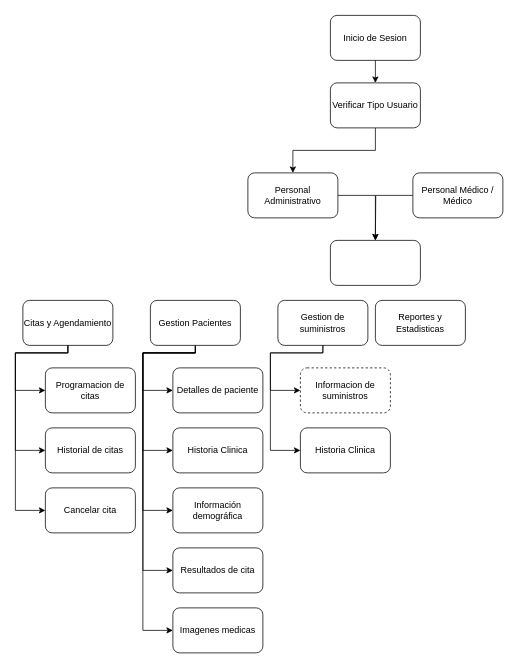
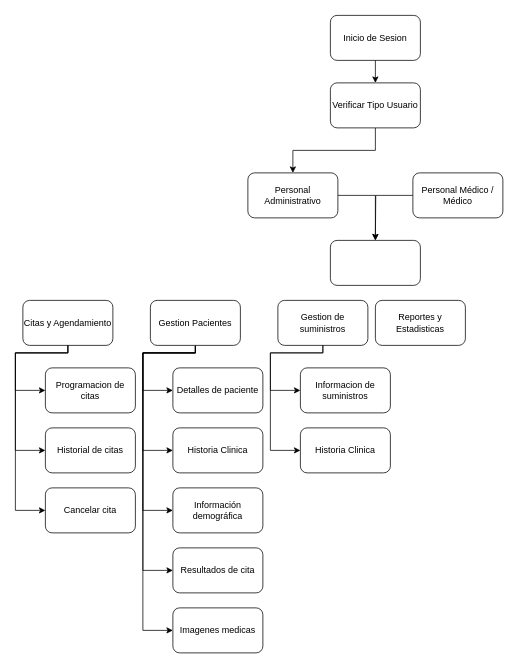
node "Informacion de suministros": style dashed -> solid
